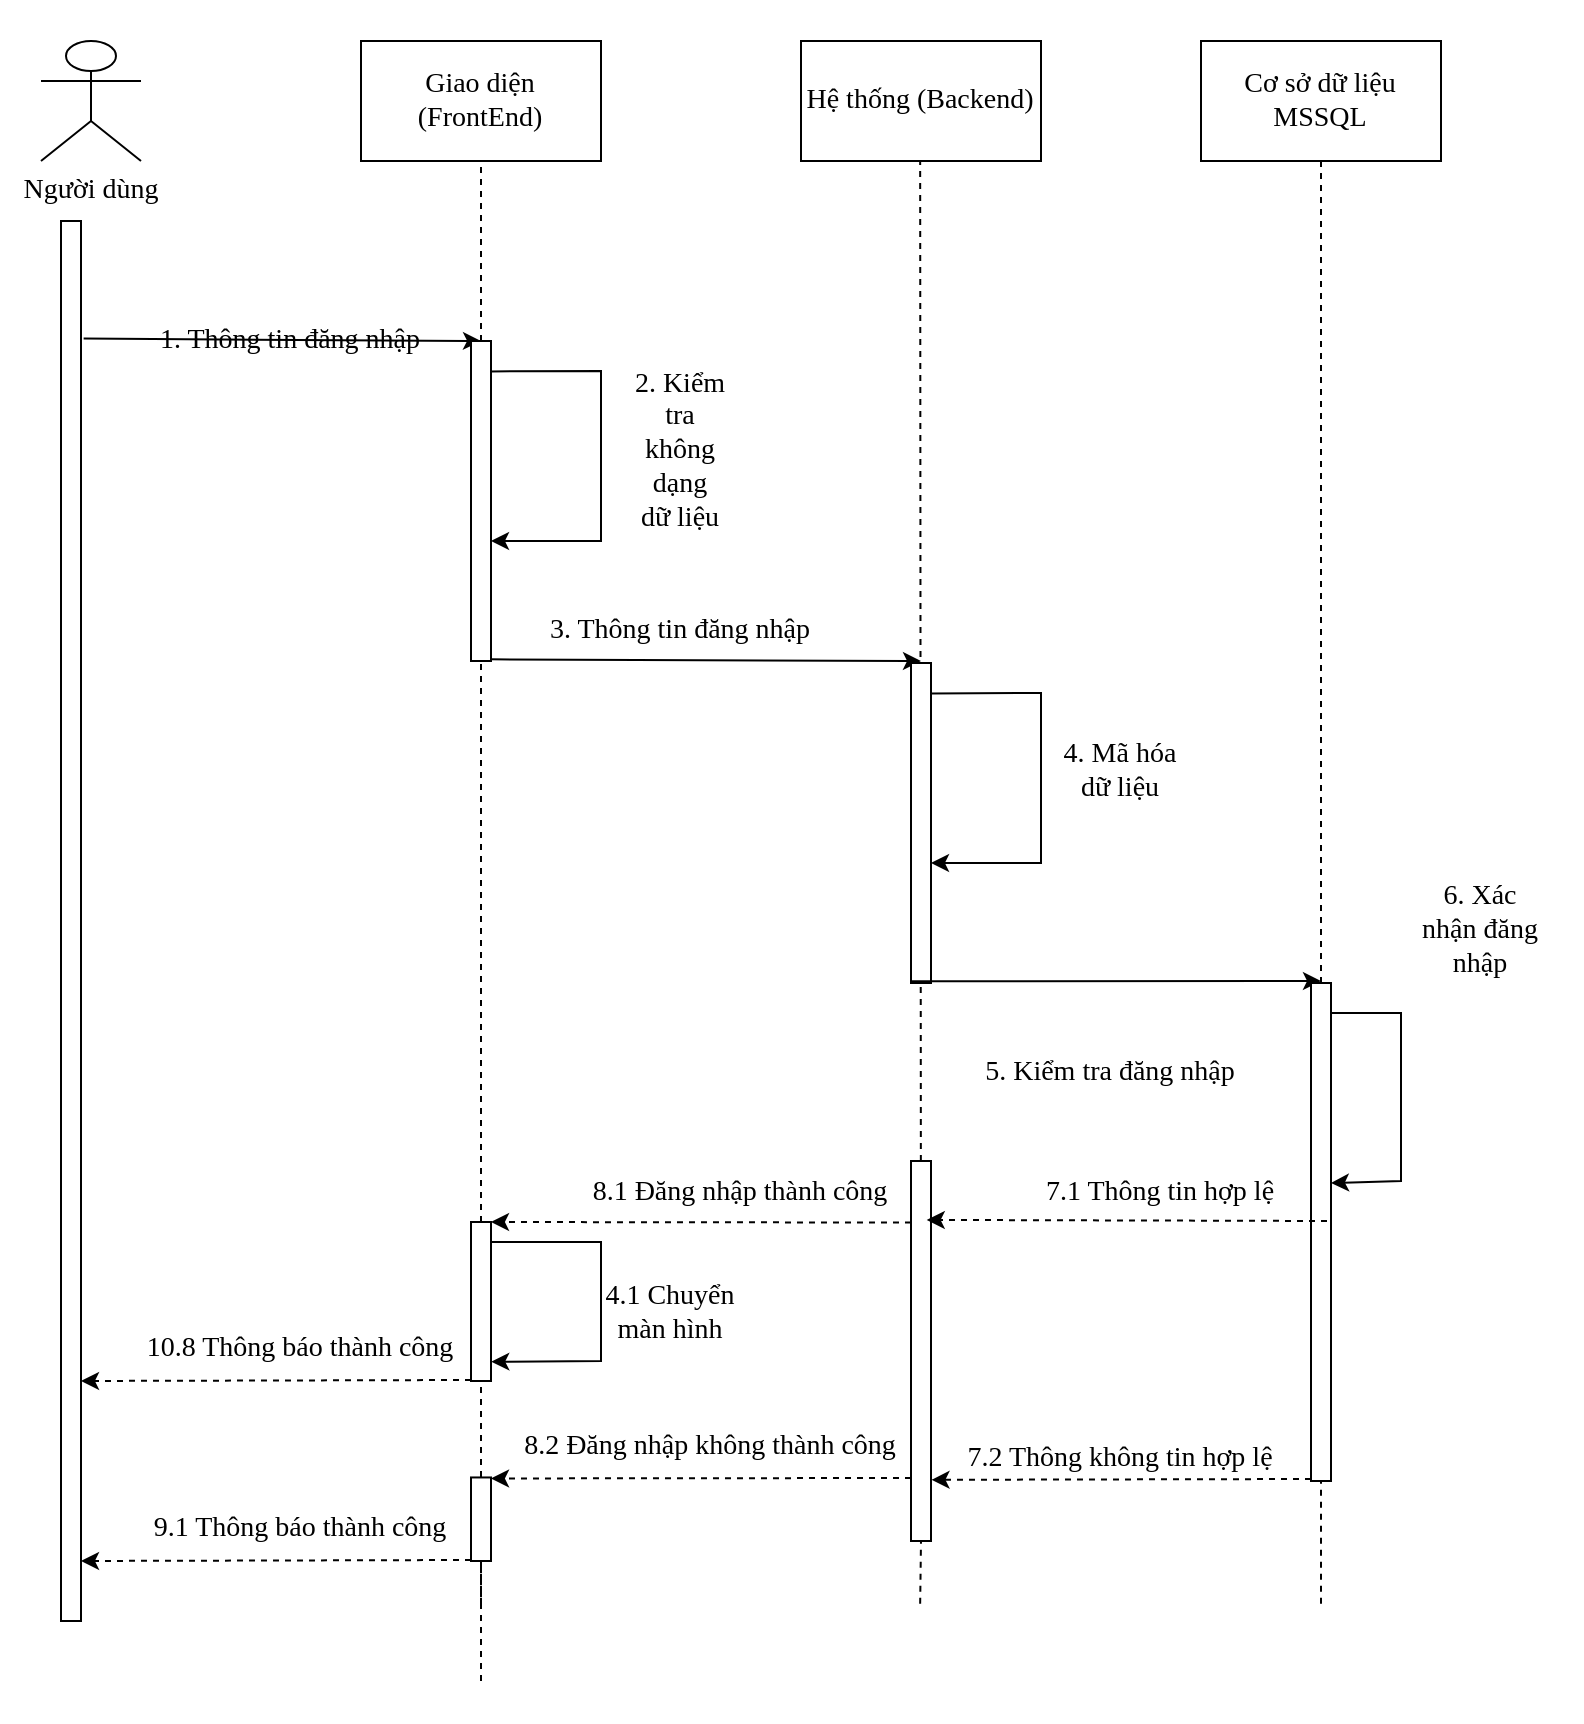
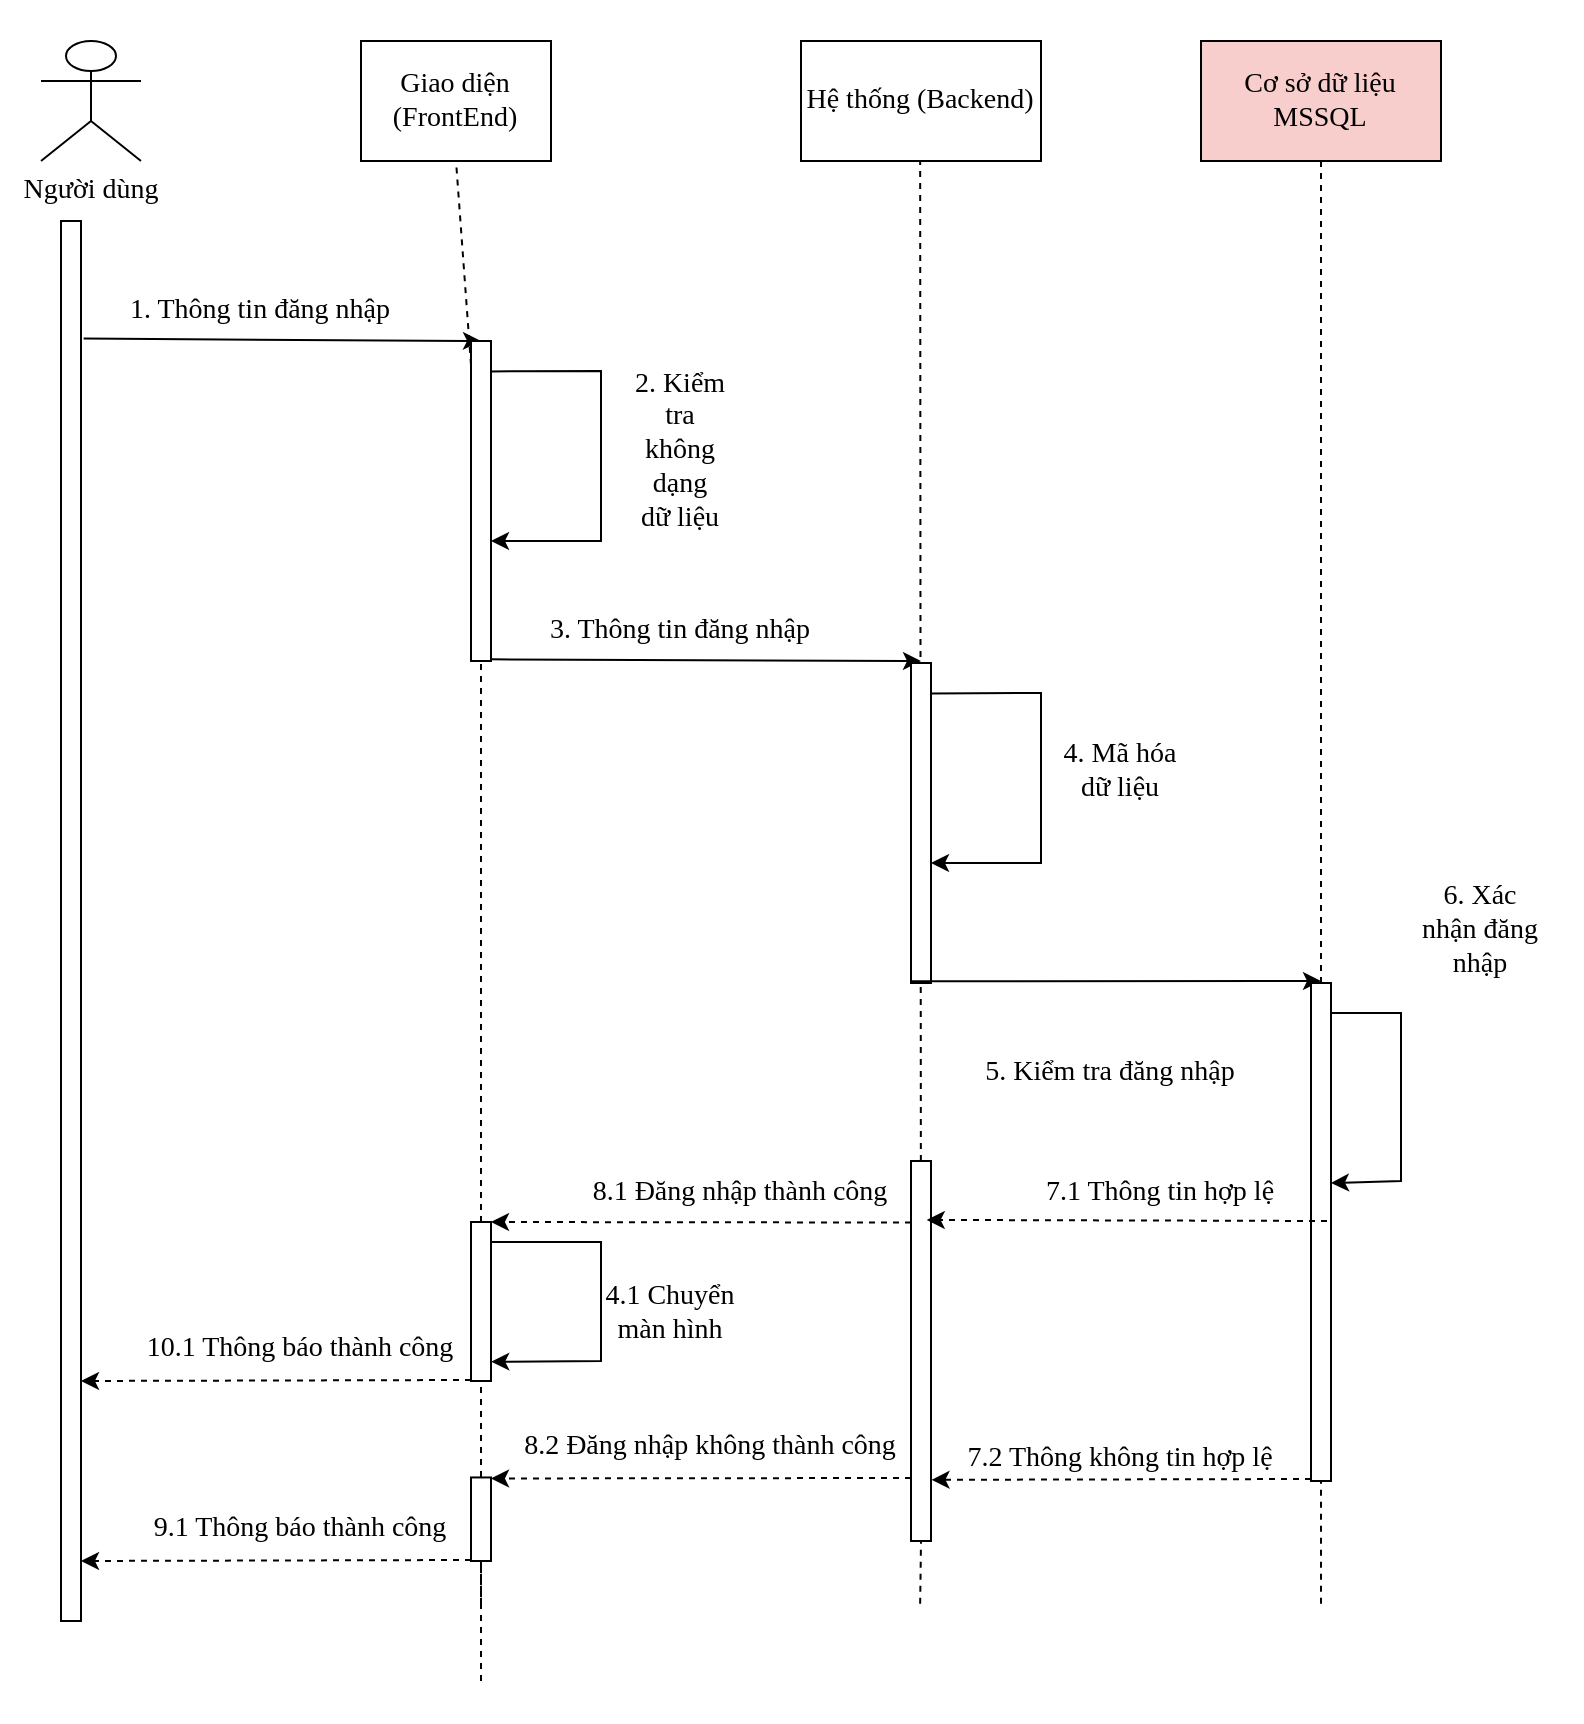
node "Giao diện (FrontEnd)": size 240x120 -> 190x120
node "Cơ sở dữ liệuMSSQL": fillcolor #ffffff -> #f8cecc
node "1. Thông tin đăng nhập": moved (291, 341) -> (261, 311)
node "10.8 Thông báo thành công": label "10.8 Thông báo thành công" -> "10.1 Thông báo thành công"
